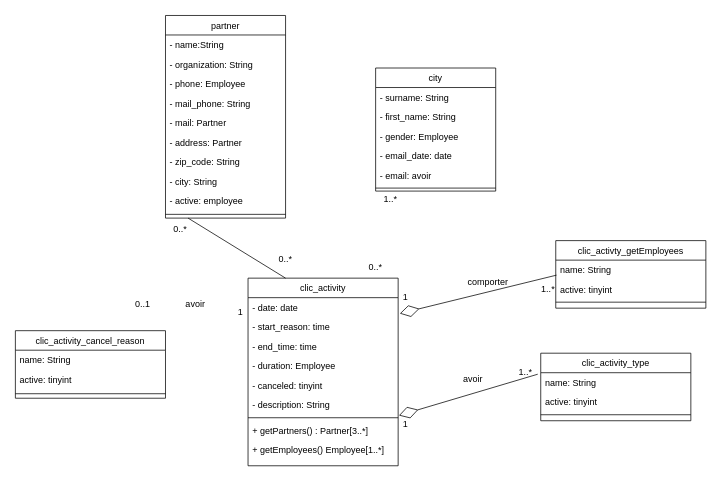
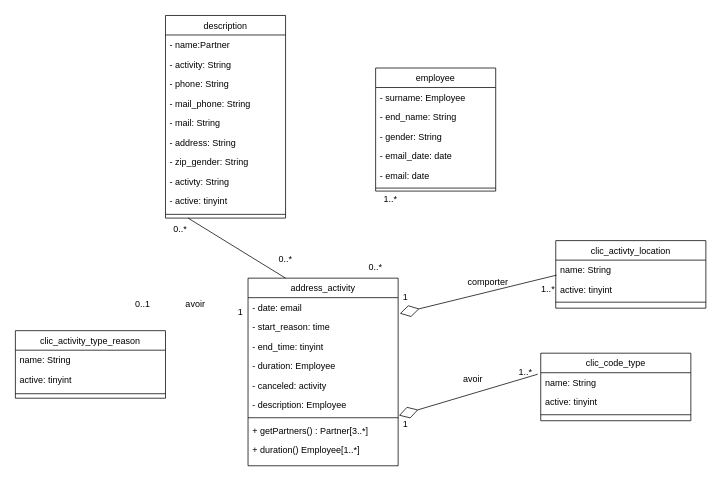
node "partner": label "partner" -> "description"
node "- name:String": label "- name:String" -> "- name:Partner"
node "- organization: String": label "- organization: String" -> "- activity: String"
node "city": label "city" -> "employee"
node "- phone: Employee": label "- phone: Employee" -> "- phone: String"
node "- surname: String": label "- surname: String" -> "- surname: Employee"
node "- first_name: String": label "- first_name: String" -> "- end_name: String"
node "- mail: Partner": label "- mail: Partner" -> "- mail: String"
node "- gender: Employee": label "- gender: Employee" -> "- gender: String"
node "- address: Partner": label "- address: Partner" -> "- address: String"
node "- zip_code: String": label "- zip_code: String" -> "- zip_gender: String"
node "- email: avoir": label "- email: avoir" -> "- email: date"
node "- city: String": label "- city: String" -> "- activty: String"
node "- active: employee": label "- active: employee" -> "- active: tinyint"
node "clic_activty_getEmployees": label "clic_activty_getEmployees" -> "clic_activty_location"
node "clic_activity": label "clic_activity" -> "address_activity"
node "- date: date": label "- date: date" -> "- date: email"
node "clic_activity_cancel_reason": label "clic_activity_cancel_reason" -> "clic_activity_type_reason"
node "- end_time: time": label "- end_time: time" -> "- end_time: tinyint"
node "clic_activity_type": label "clic_activity_type" -> "clic_code_type"
node "- canceled: tinyint": label "- canceled: tinyint" -> "- canceled: activity"
node "- description: String": label "- description: String" -> "- description: Employee"
node "+ getEmployees() Employee[1..*]": label "+ getEmployees() Employee[1..*]" -> "+ duration() Employee[1..*]"
